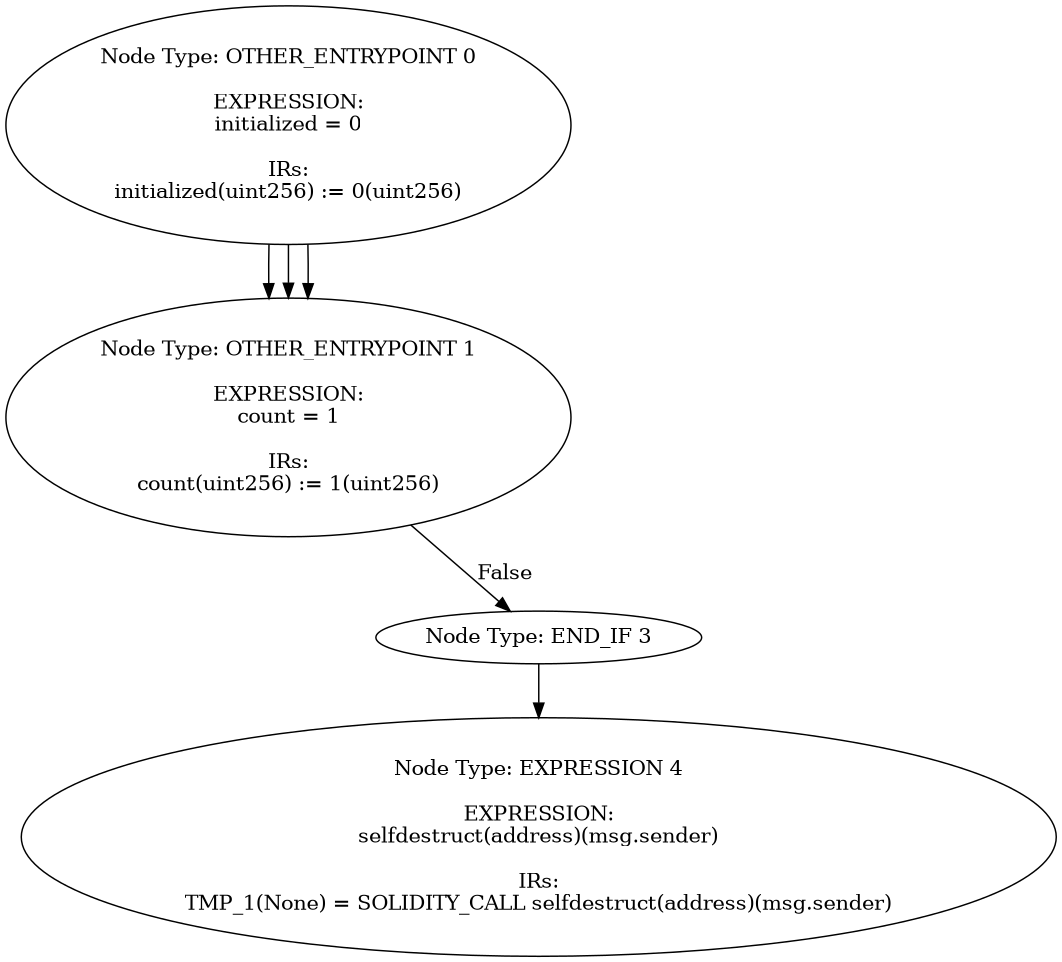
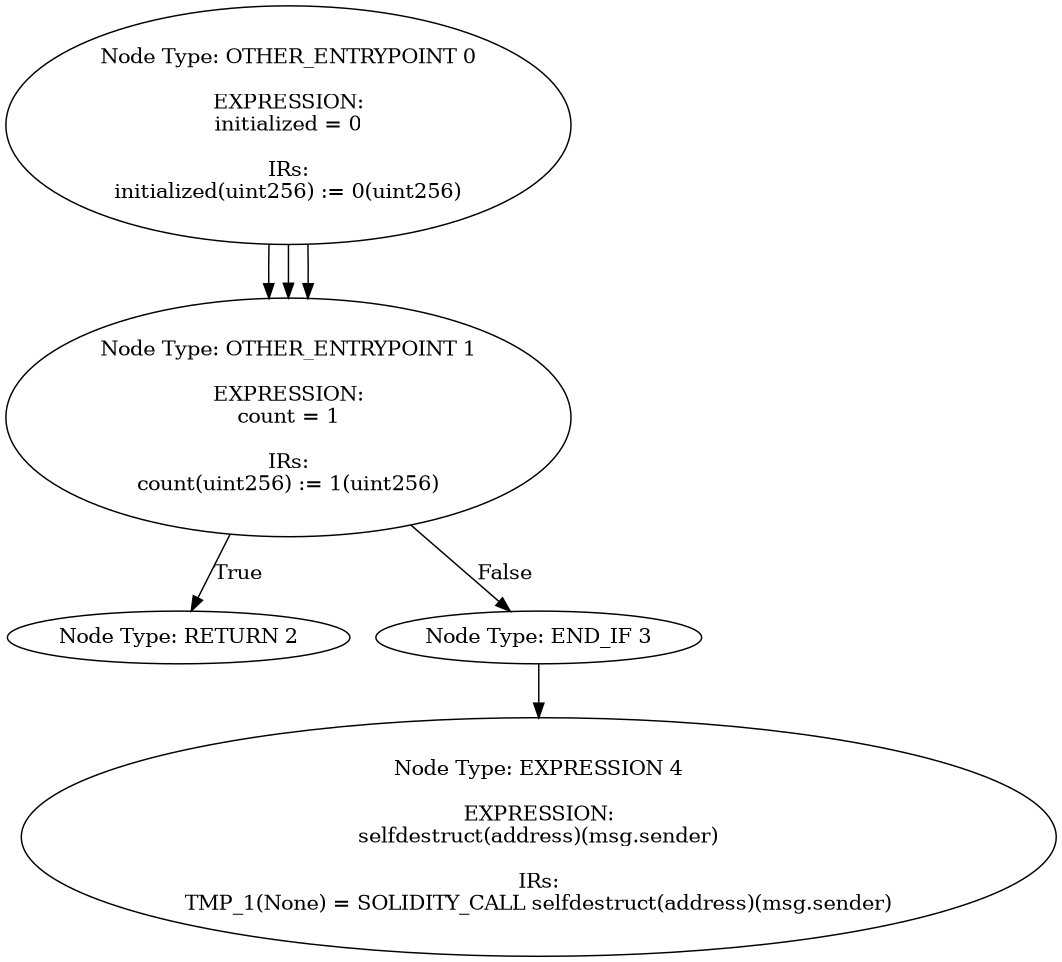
node "Node Type: RETURN 2": added
